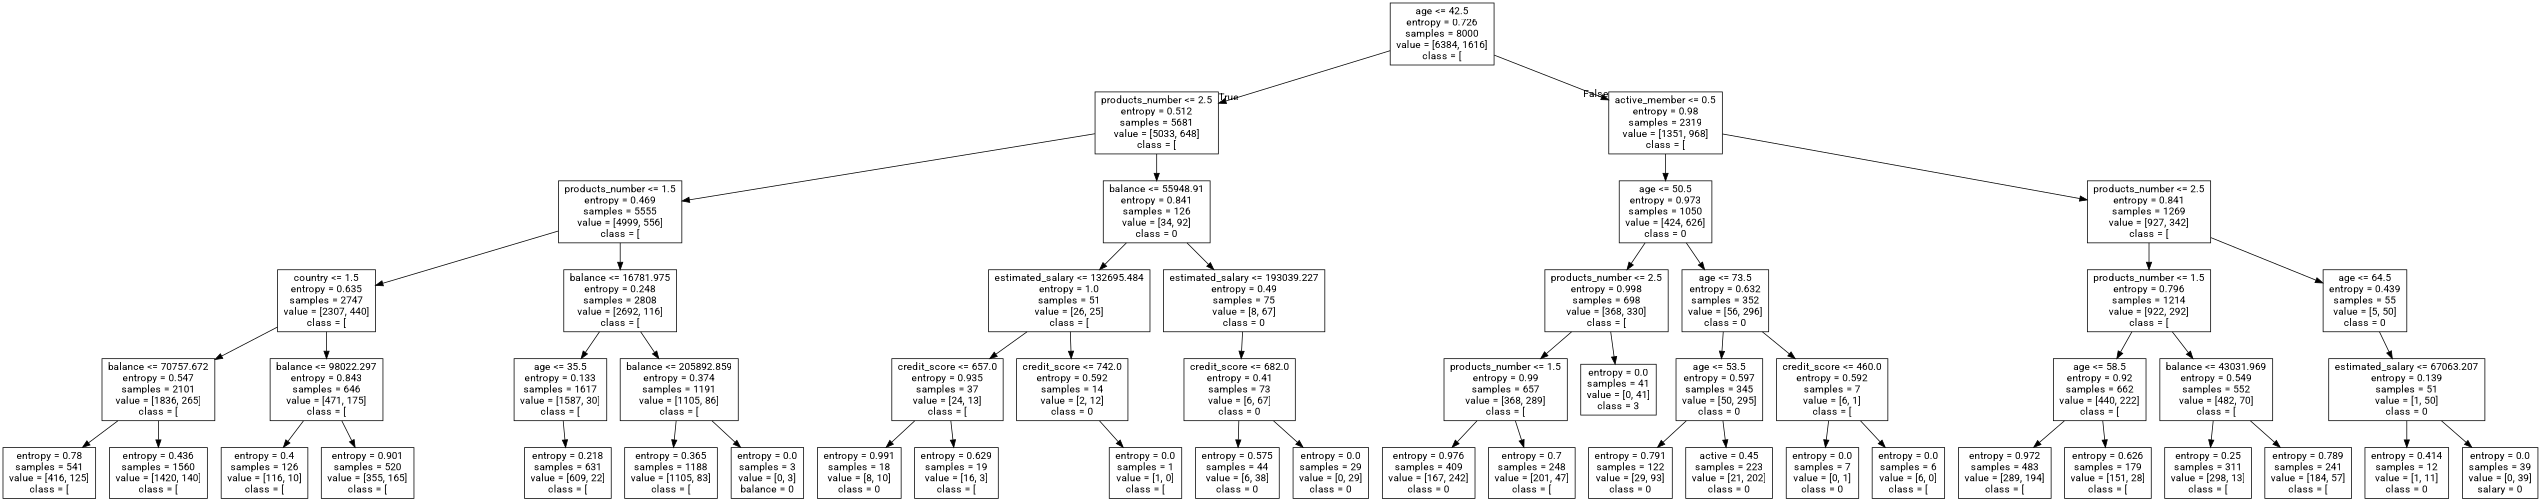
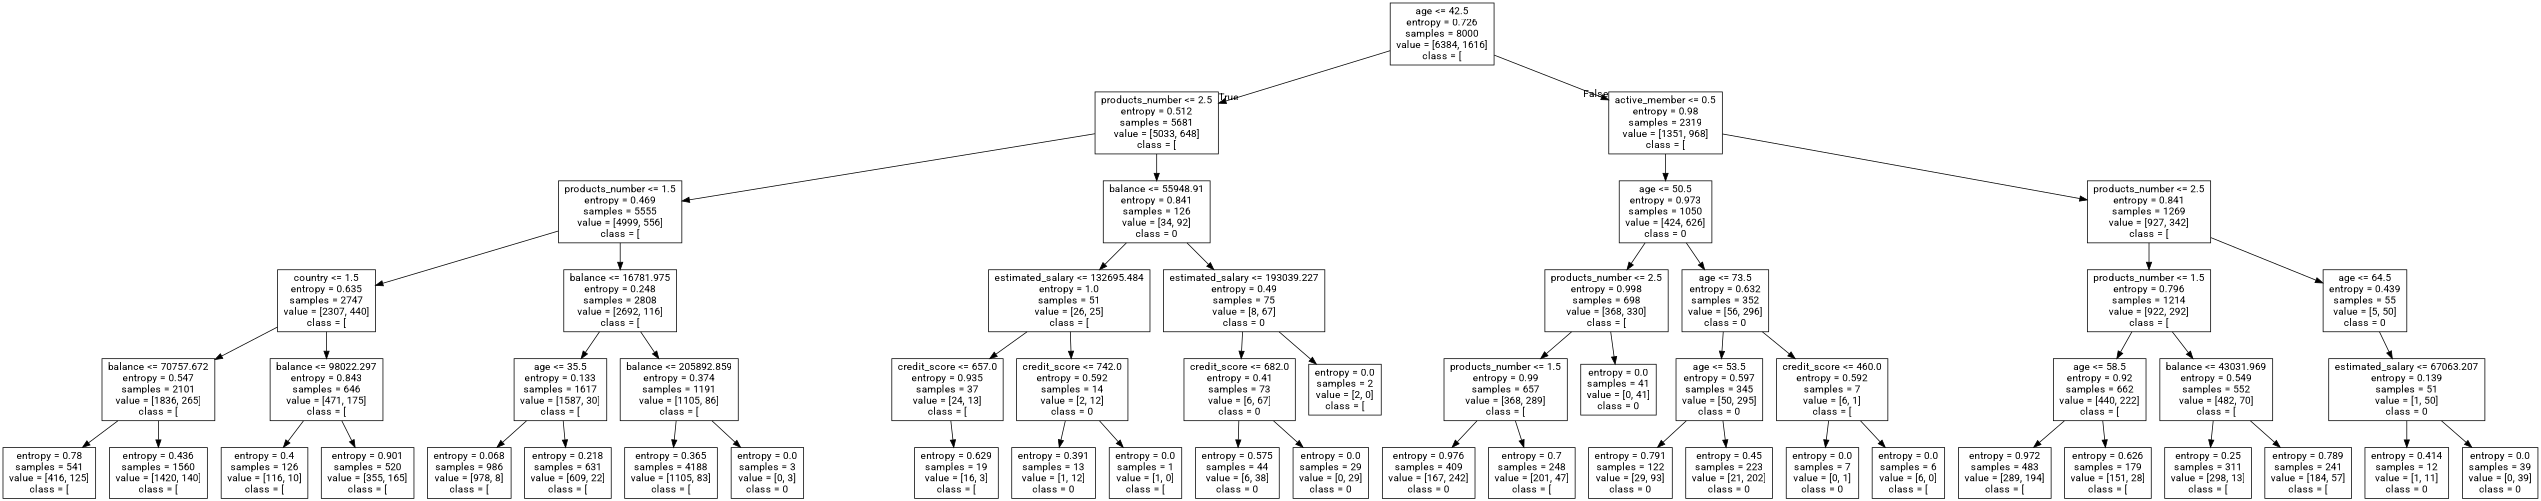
node "entropy = 0.0 samples = 2 value = [2, 0] class = [": added
node "entropy = 0.0 samples = 41 value = [0, 41] class = 3": label "entropy = 0.0 samples = 41 value = [0, 41] class = 3" -> "entropy = 0.0 samples = 41 value = [0, 41] class = 0"
node "entropy = 0.068 samples = 986 value = [978, 8] class = [": added
node "entropy = 0.365 samples = 1188 value = [1105, 83] class = [": label "entropy = 0.365 samples = 1188 value = [1105, 83] class = [" -> "entropy = 0.365 samples = 4188 value = [1105, 83] class = ["
node "entropy = 0.0 samples = 3 value = [0, 3] balance = 0": label "entropy = 0.0 samples = 3 value = [0, 3] balance = 0" -> "entropy = 0.0 samples = 3 value = [0, 3] class = 0"
node "entropy = 0.991 samples = 18 value = [8, 10] class = 0": removed
node "entropy = 0.391 samples = 13 value = [1, 12] class = 0": added
node "active = 0.45 samples = 223 value = [21, 202] class = 0": label "active = 0.45 samples = 223 value = [21, 202] class = 0" -> "entropy = 0.45 samples = 223 value = [21, 202] class = 0"
node "entropy = 0.0 samples = 39 value = [0, 39] salary = 0": label "entropy = 0.0 samples = 39 value = [0, 39] salary = 0" -> "entropy = 0.0 samples = 39 value = [0, 39] class = 0"
